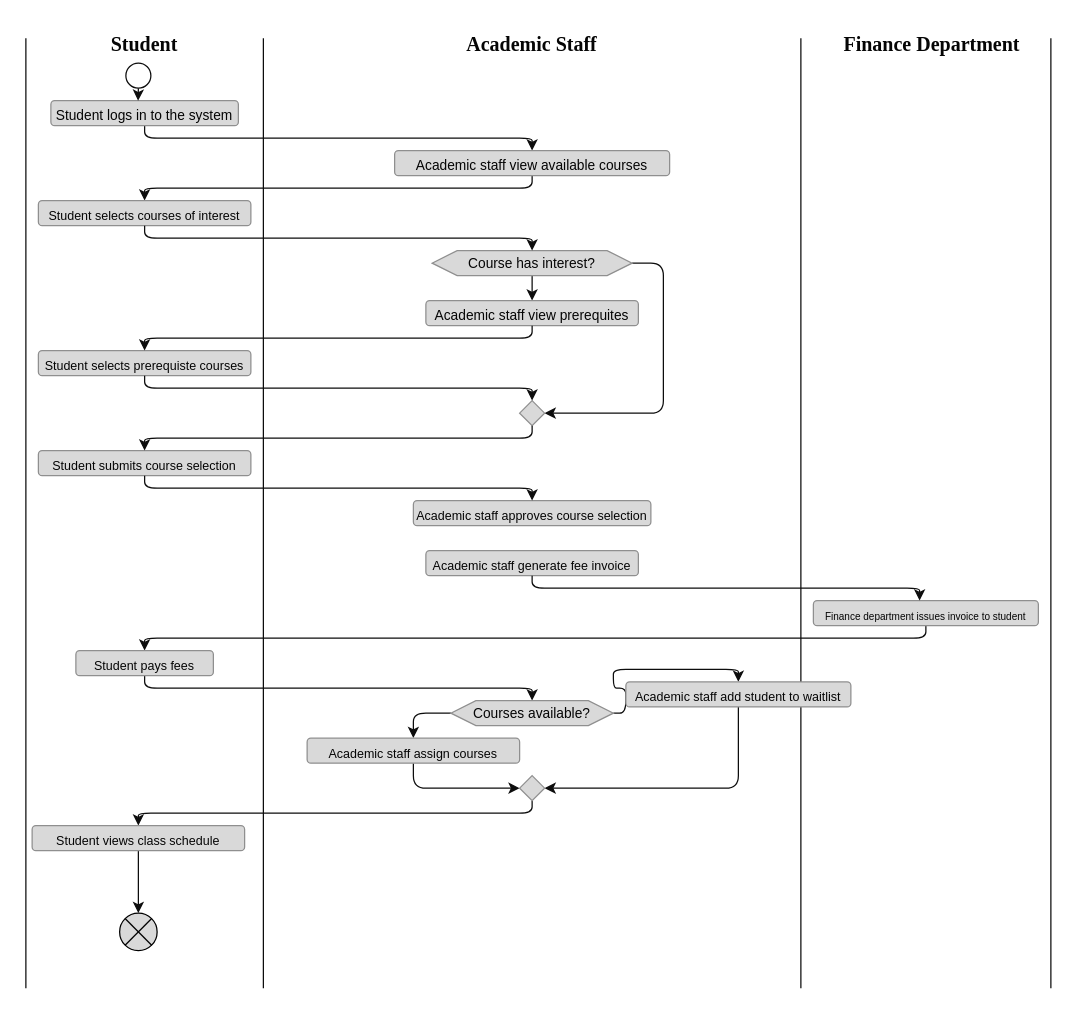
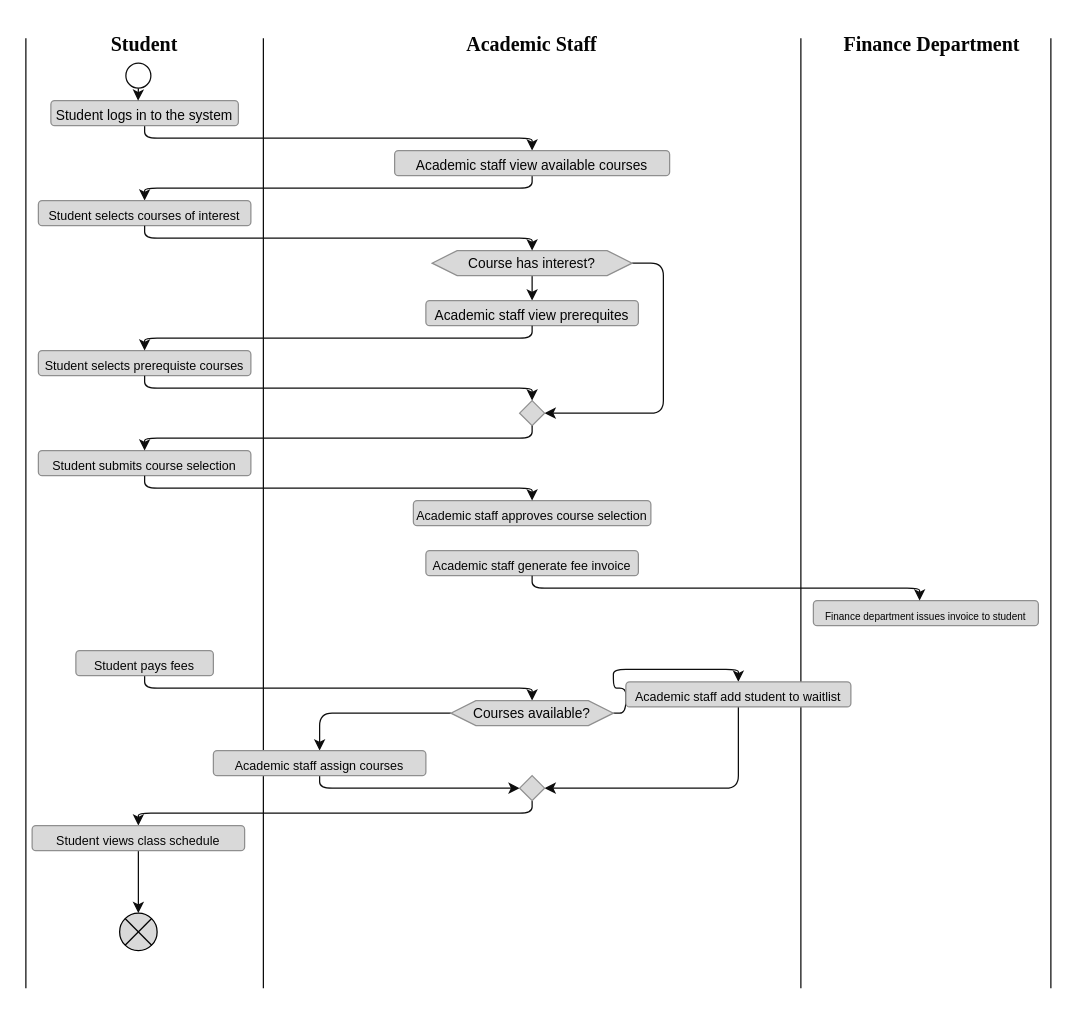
edge "Finance department issues invoice to student" -> "Student pays fees": removed
node "Academic staff assign courses": moved (413, 751) -> (319, 763)
